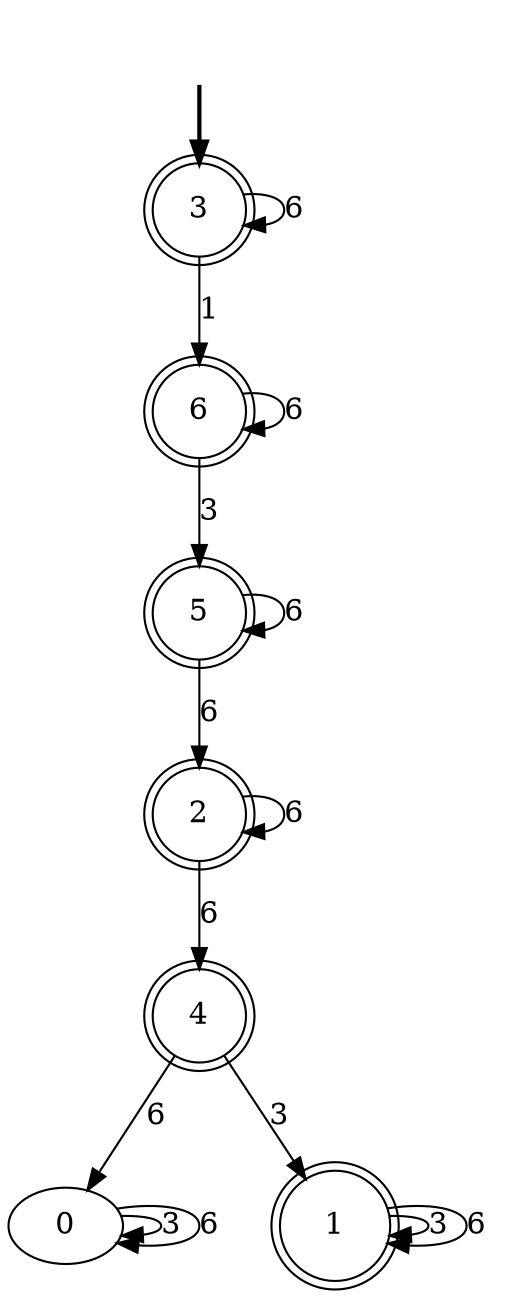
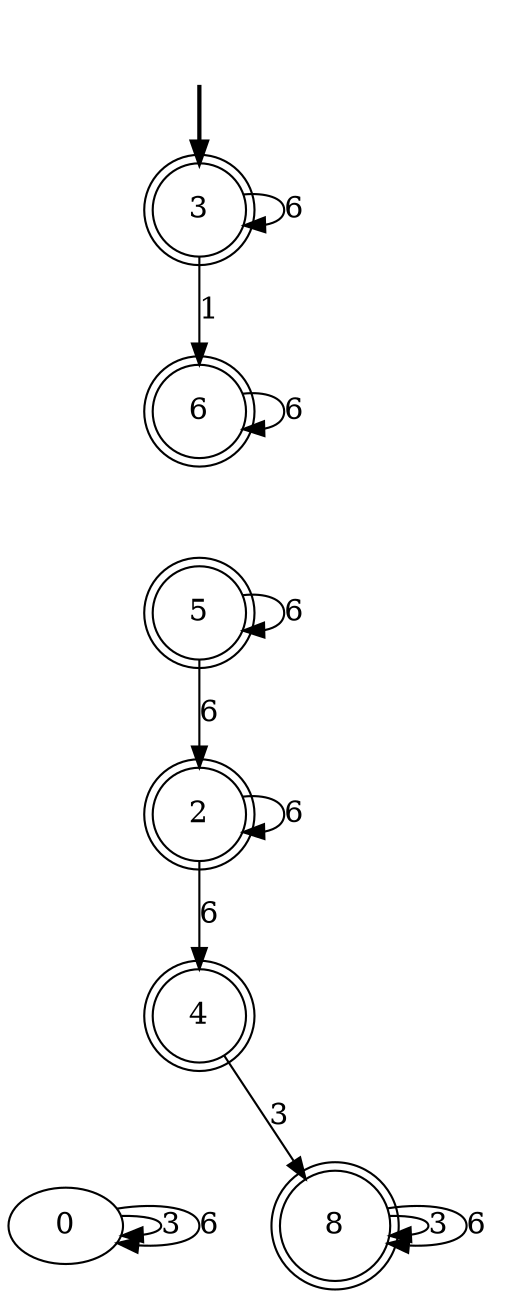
edge "6" -> "5": removed, label "3"
edge "4" -> "0": removed, label "6"
node "1": label "1" -> "8"
